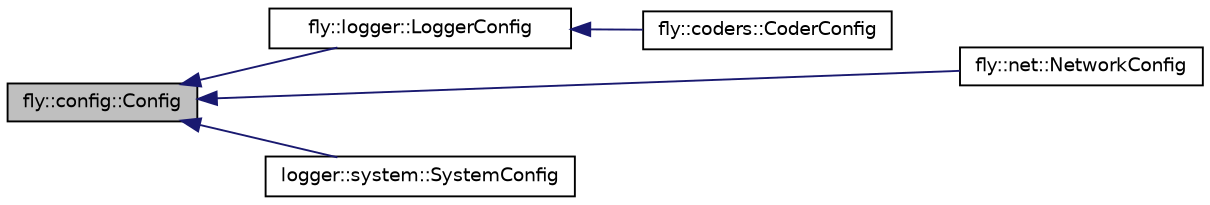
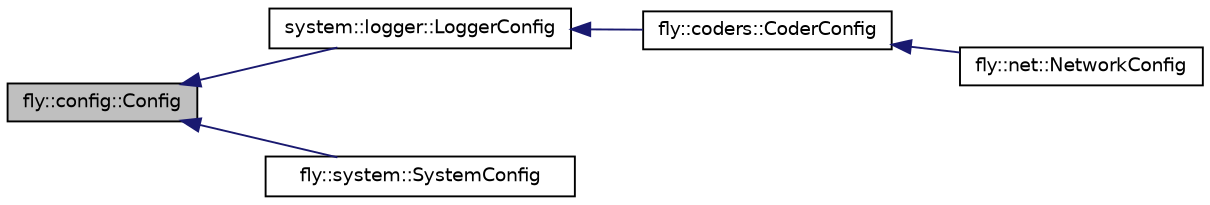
node "fly::logger::LoggerConfig": label "fly::logger::LoggerConfig" -> "system::logger::LoggerConfig"
edge "fly::net::NetworkConfig" -> "fly::config::Config": now "fly::net::NetworkConfig" -> "fly::coders::CoderConfig"
node "logger::system::SystemConfig": label "logger::system::SystemConfig" -> "fly::system::SystemConfig"
